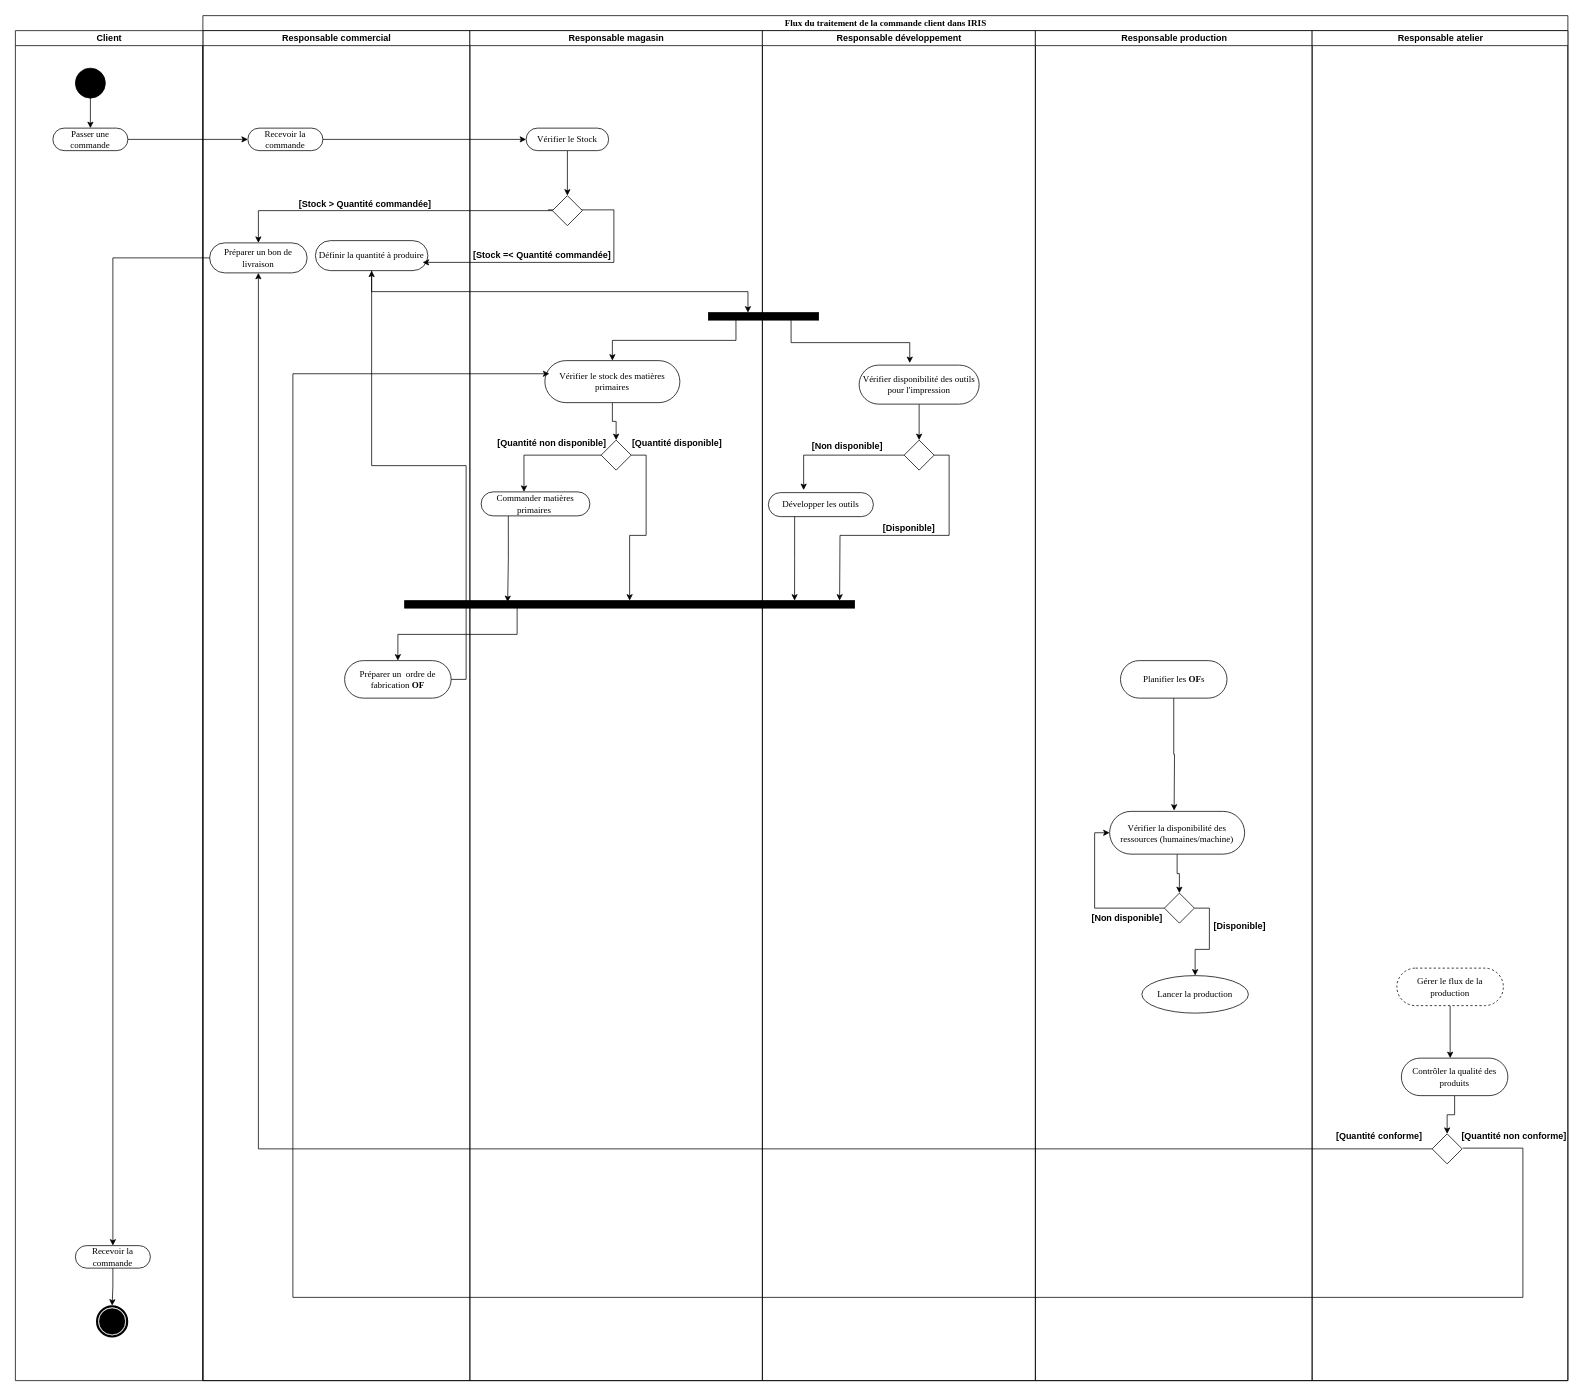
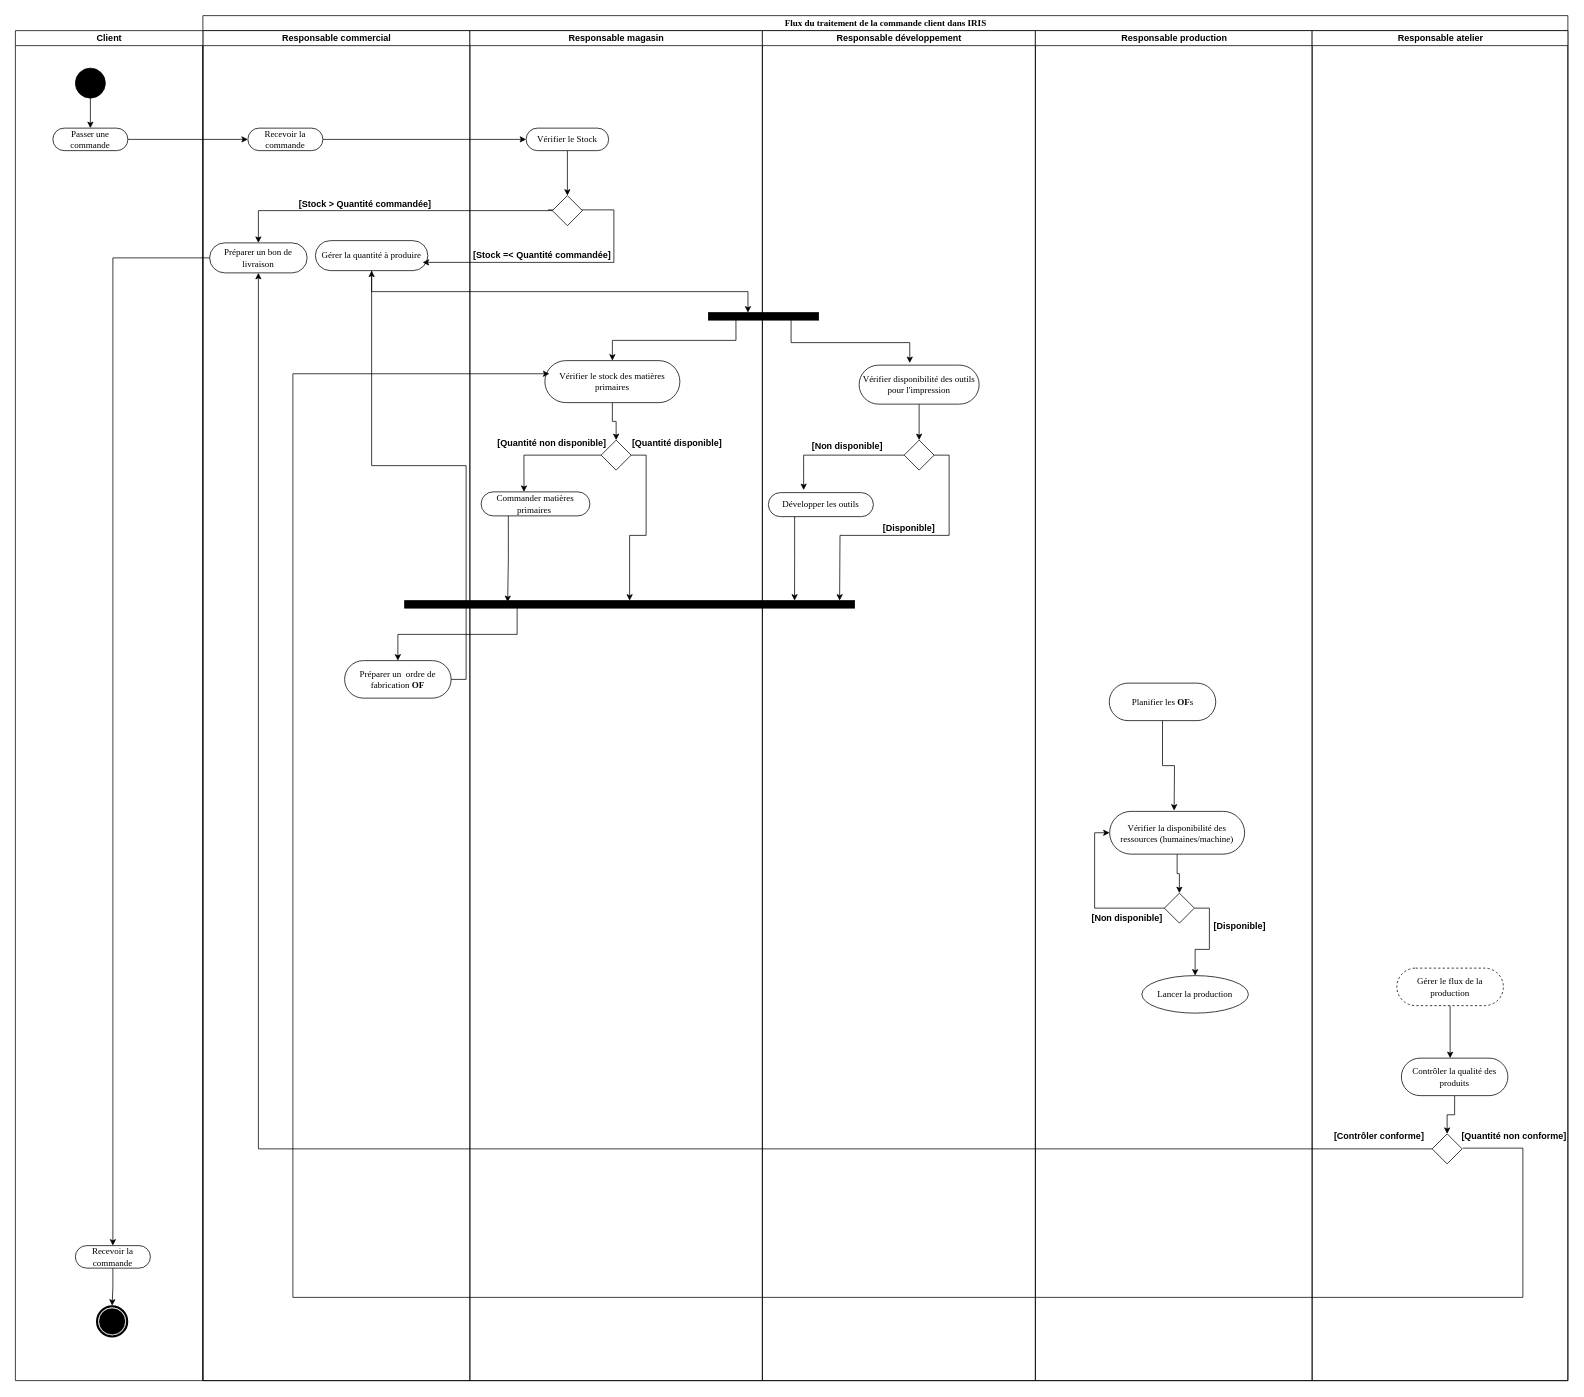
node "Définir la quantité à produire": label "Définir la quantité à produire" -> "Gérer la quantité à produire"
node "Planifier les OFs": moved (1174, 679) -> (1163, 702)
node "[Quantité conforme]": label "[Quantité conforme]" -> "[Contrôler conforme]"
